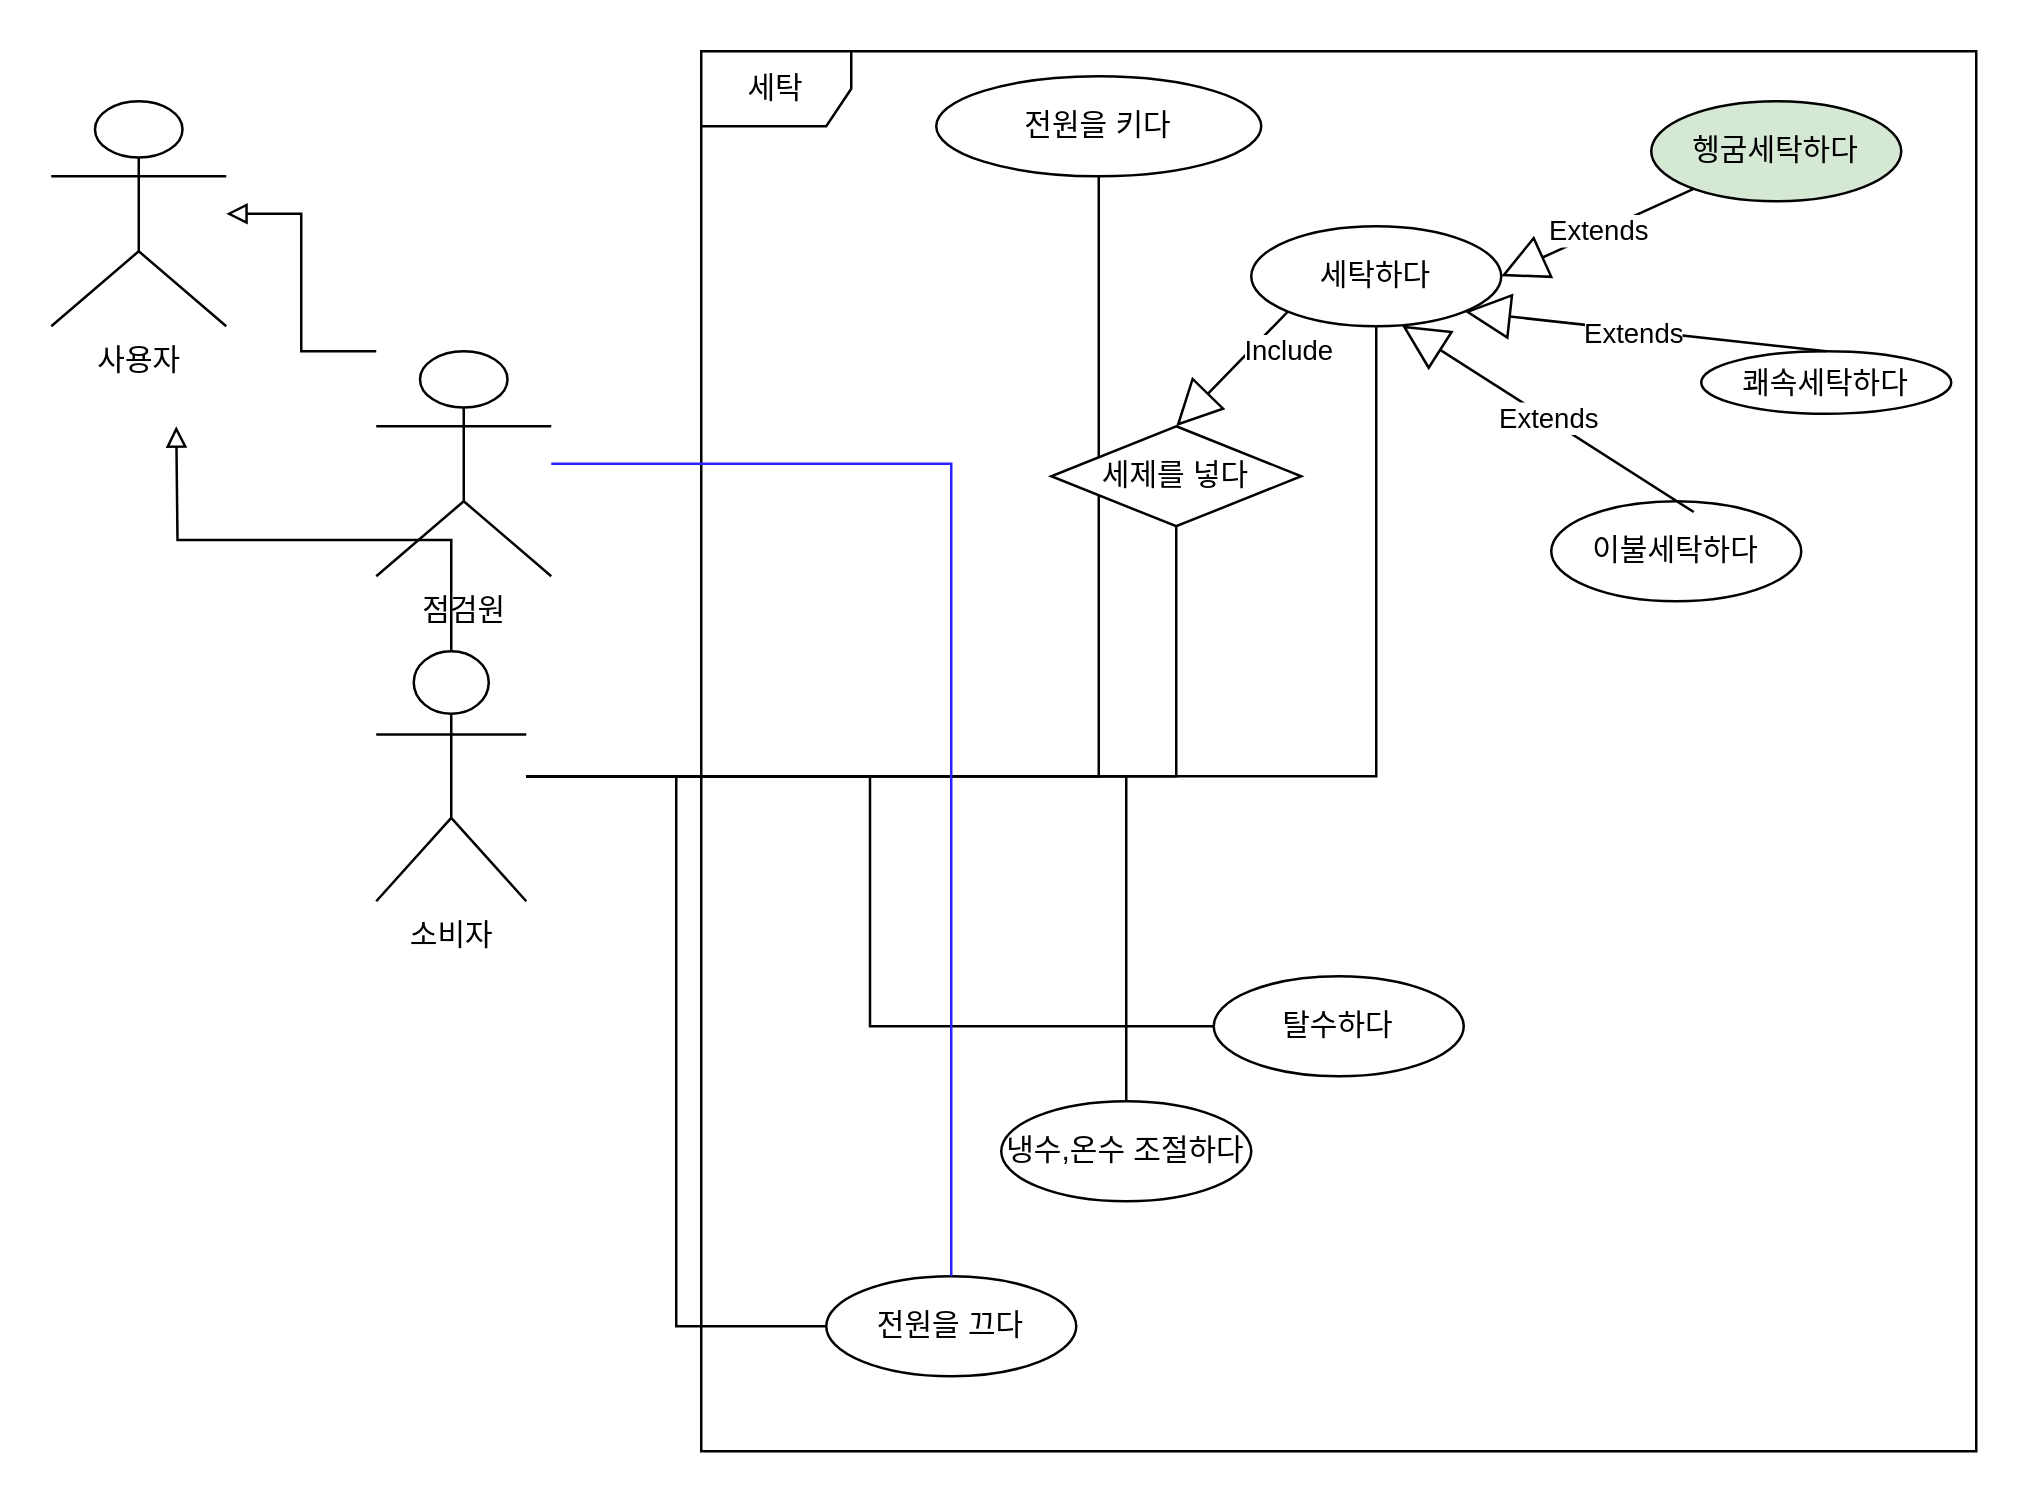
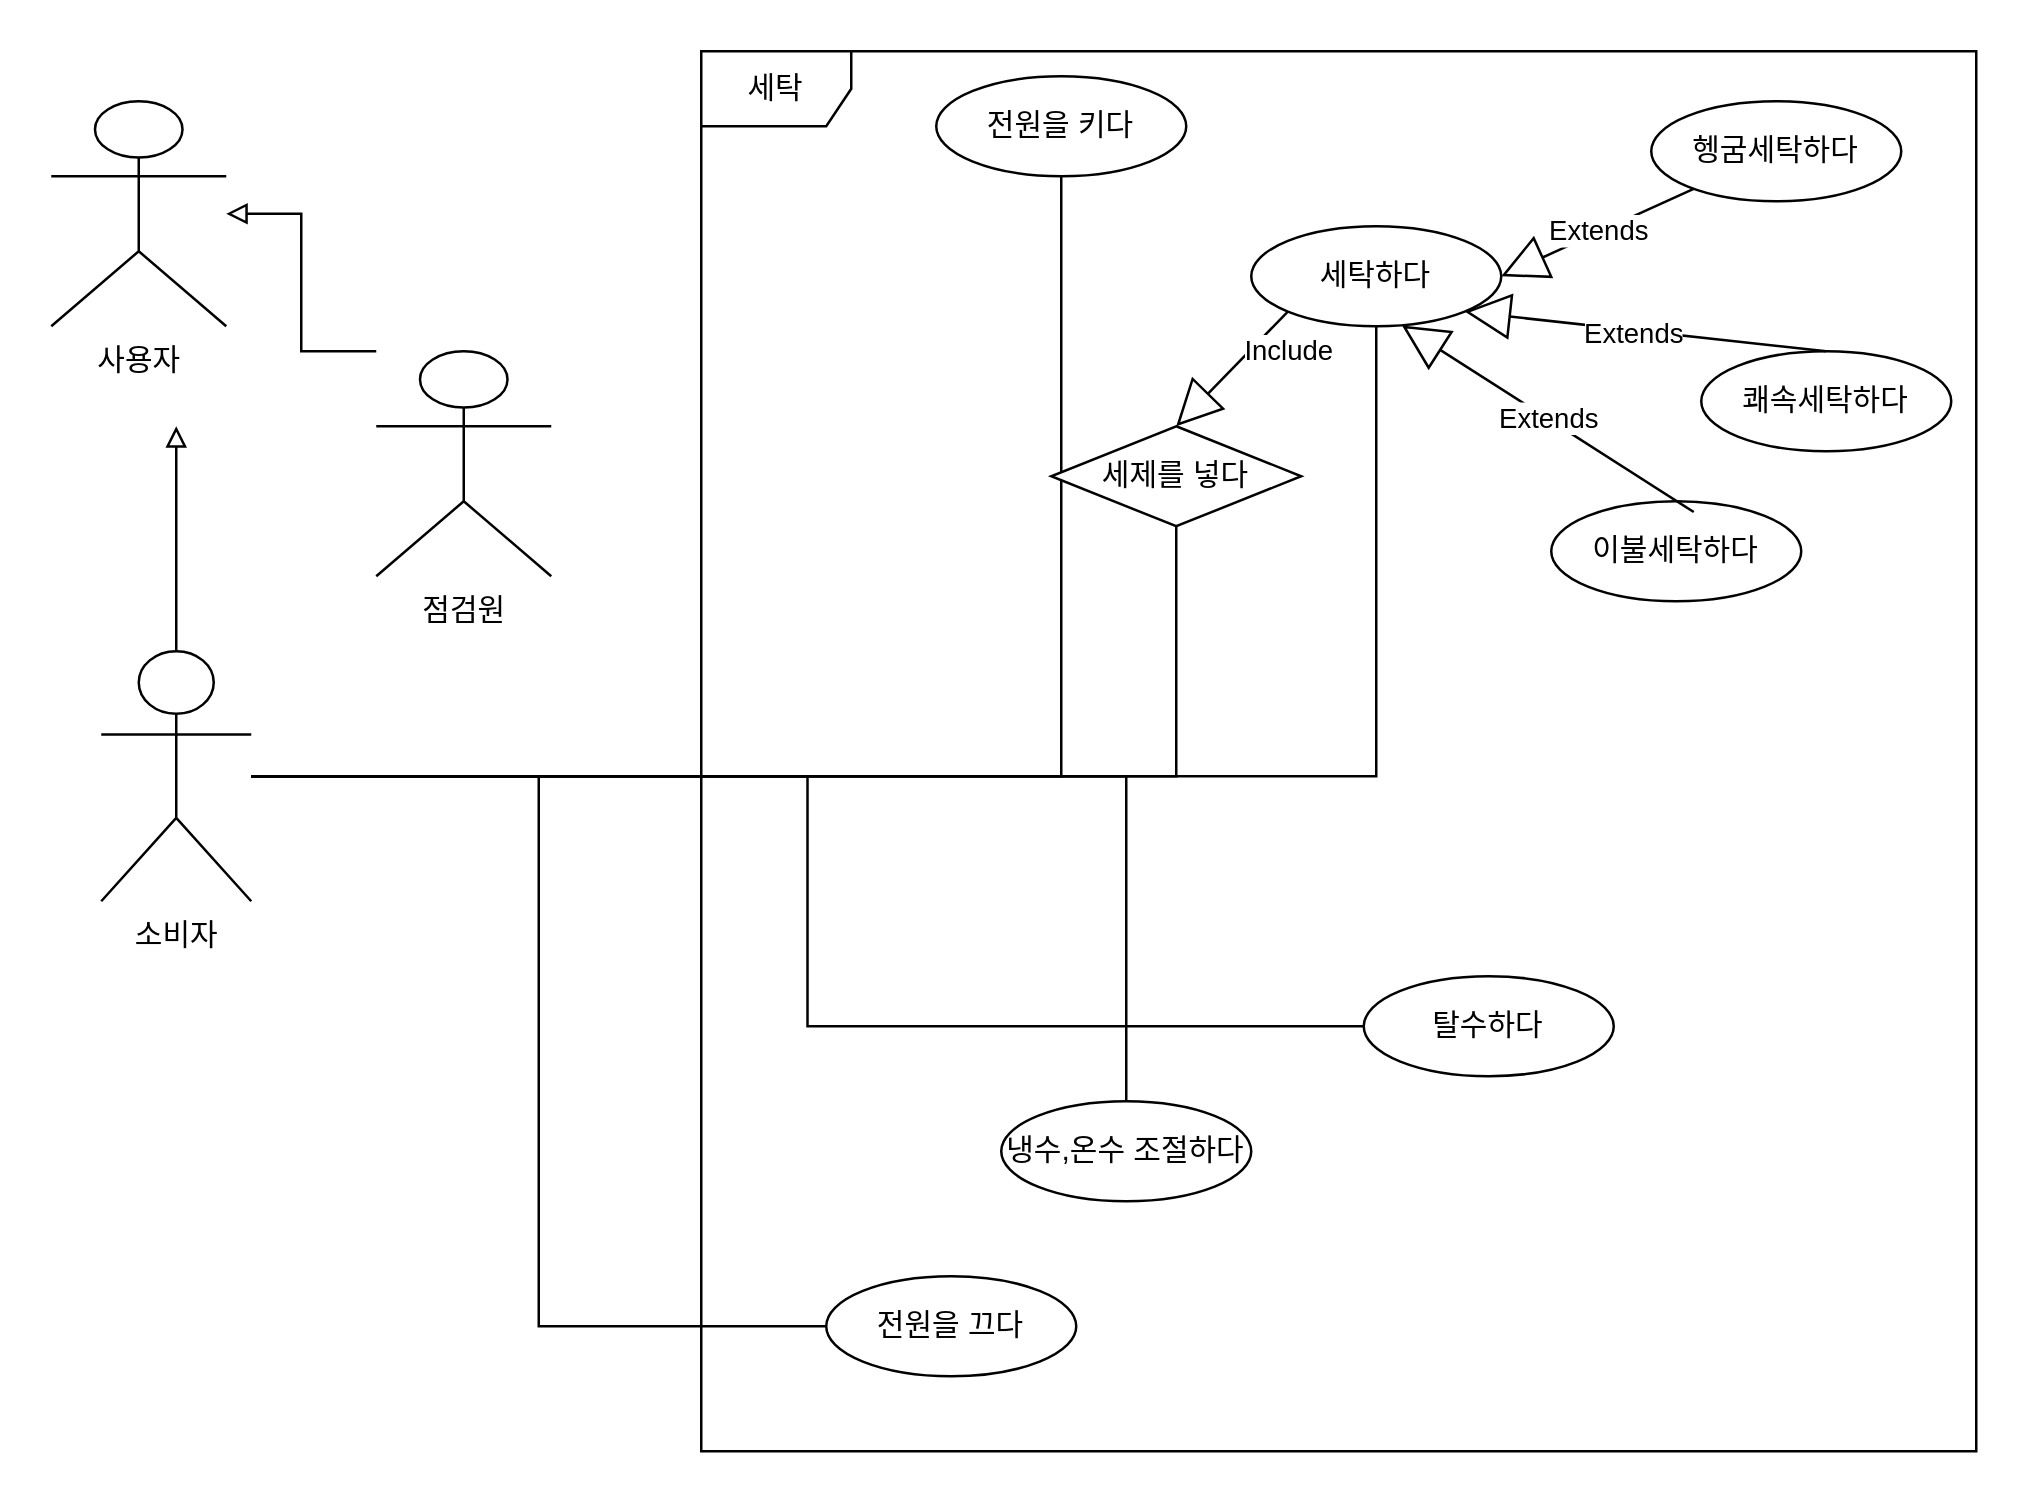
node "전원을 키다": size 325x100 -> 250x100
node "헹굼세탁하다": fillcolor #d5e8d4 -> #ffffff
node "쾌속세탁하다": size 250x63 -> 250x100
edge "점검원" -- "전원을 끄다": removed
node "소비자": moved (451, 776) -> (176, 776)
node "탈수하다": moved (1339, 1026) -> (1489, 1026)
